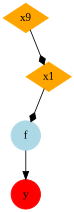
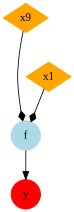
edge "x9" -> "x1": now "x9" -> "f"
